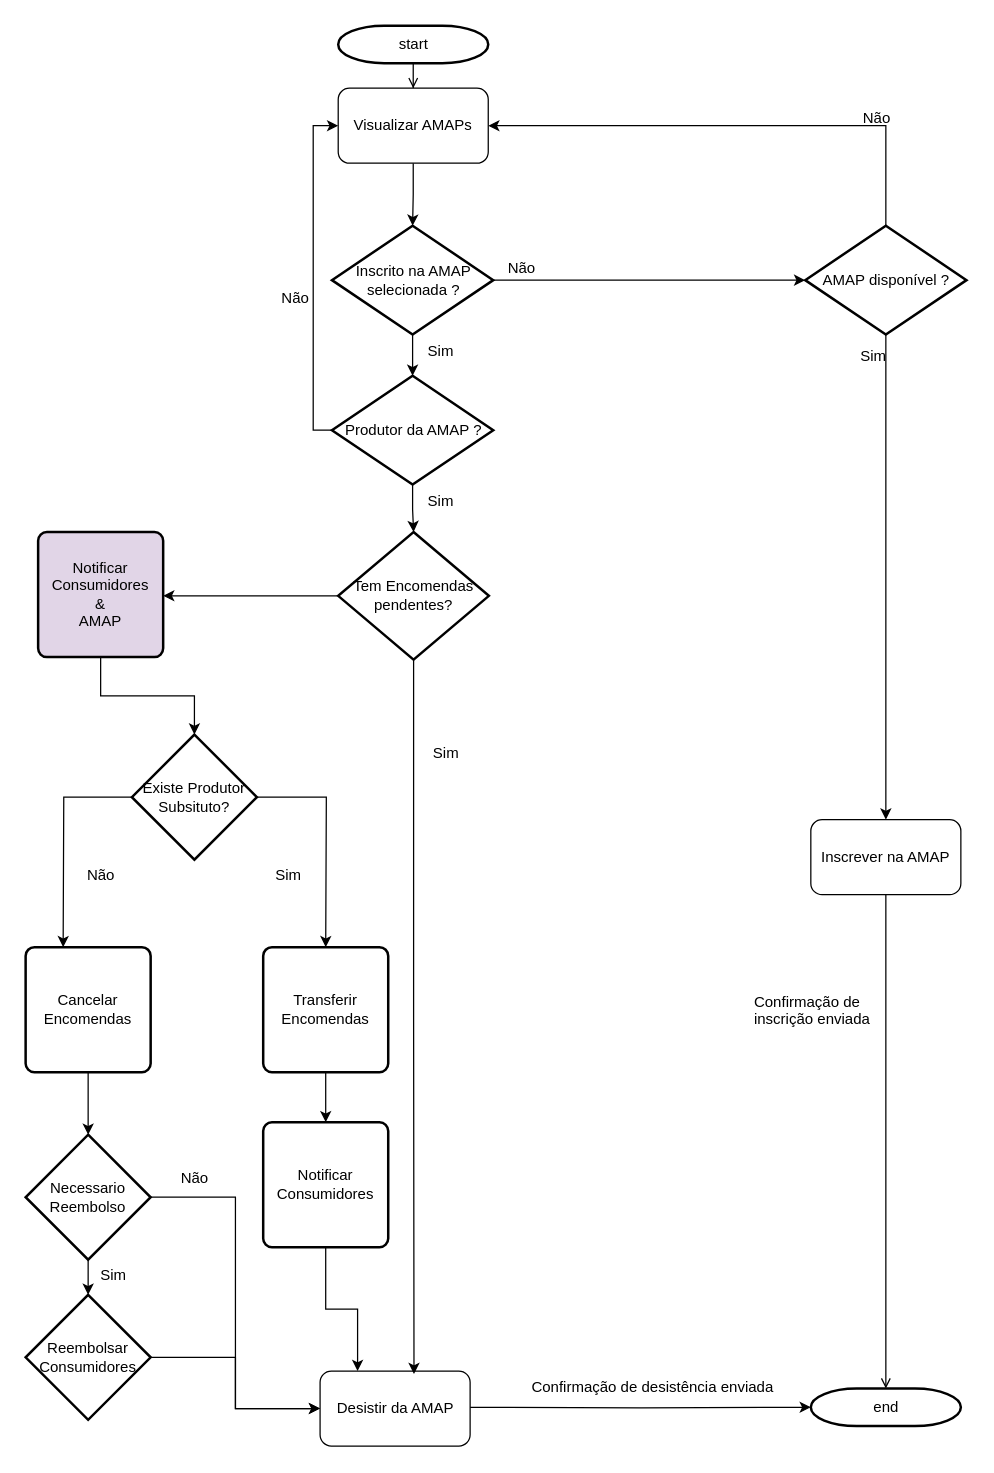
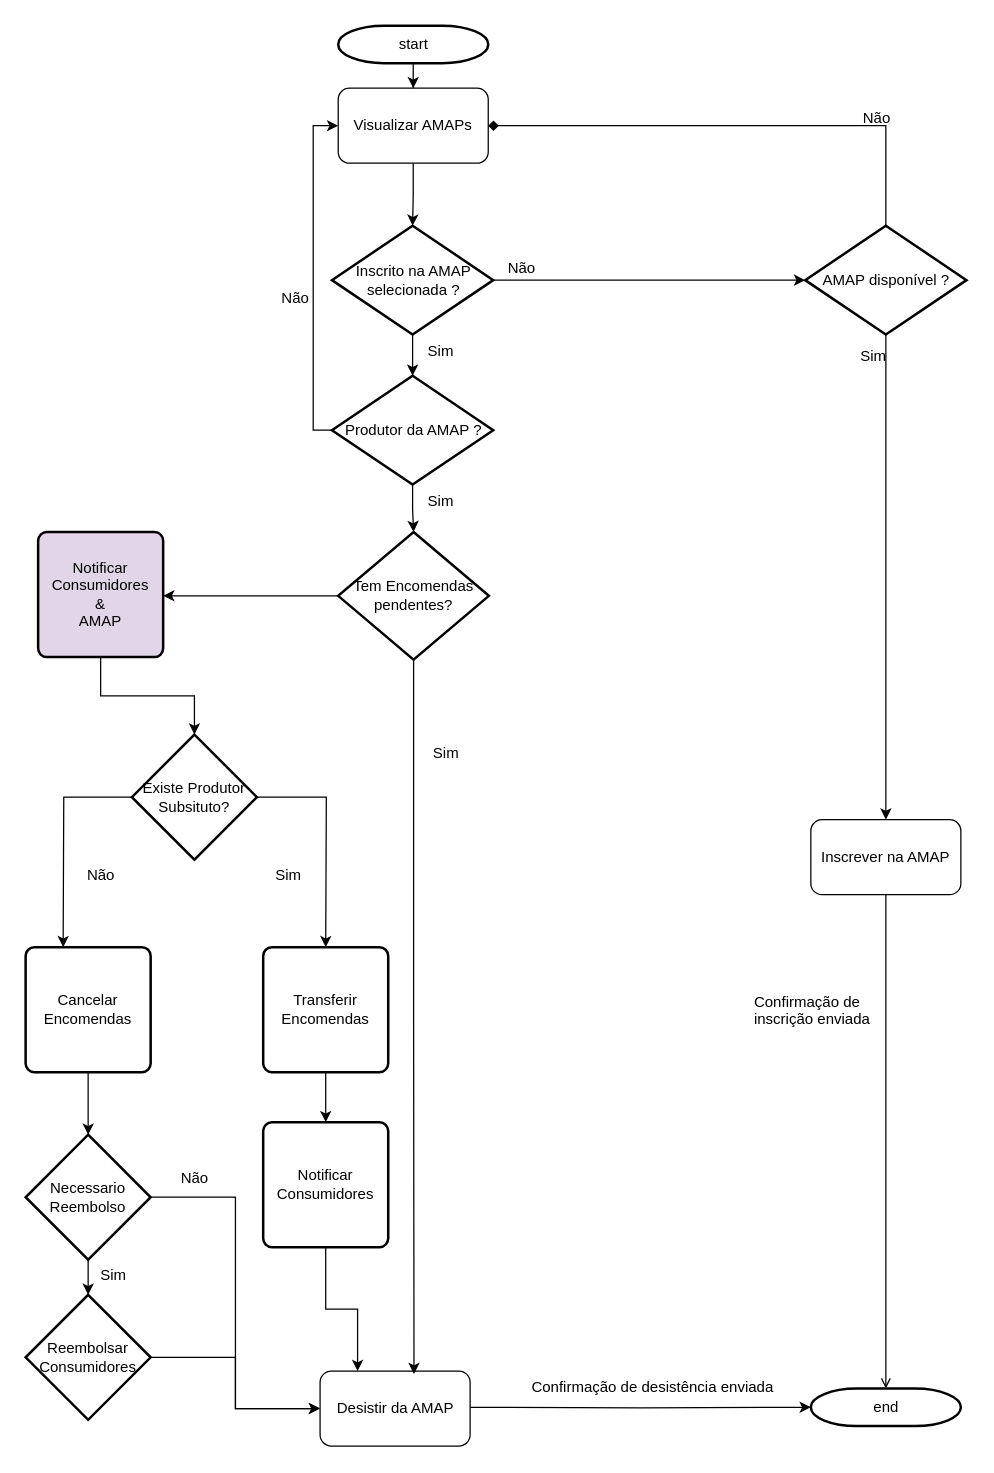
edge "start" -> "Visualizar AMAPs": arrowhead open -> classic
edge "AMAP disponível ?" -> "Visualizar AMAPs": arrowhead classic -> diamond
